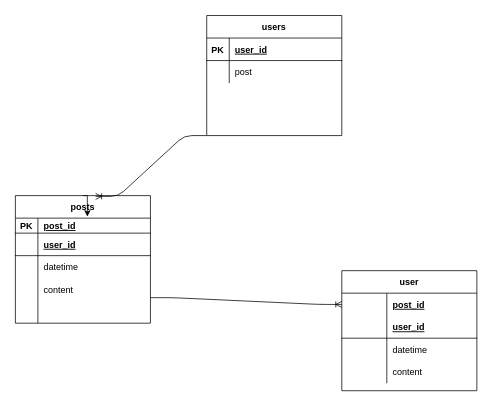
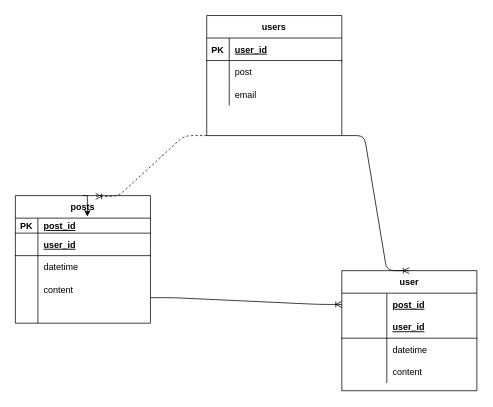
node "email": added
edge "users" -> "posts": style solid -> dashed
edge "users" -> "user": added
